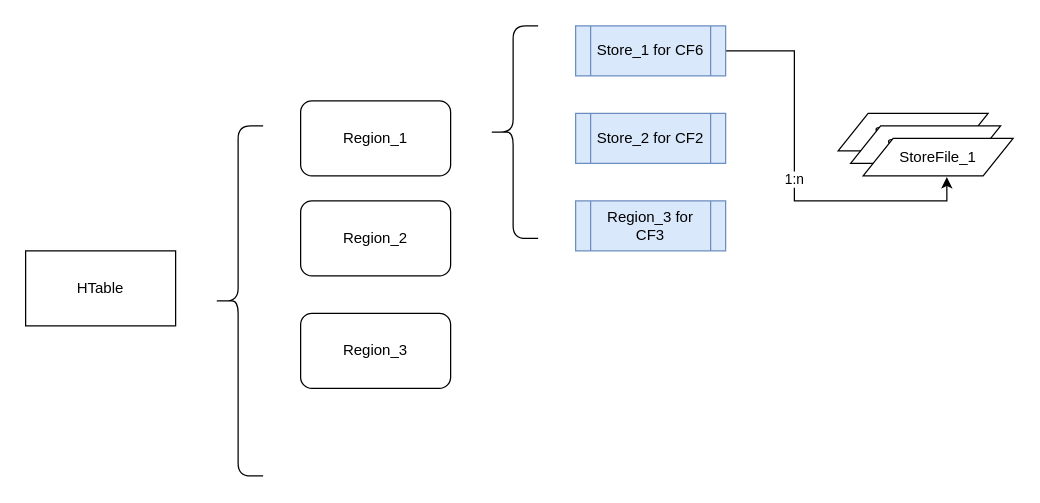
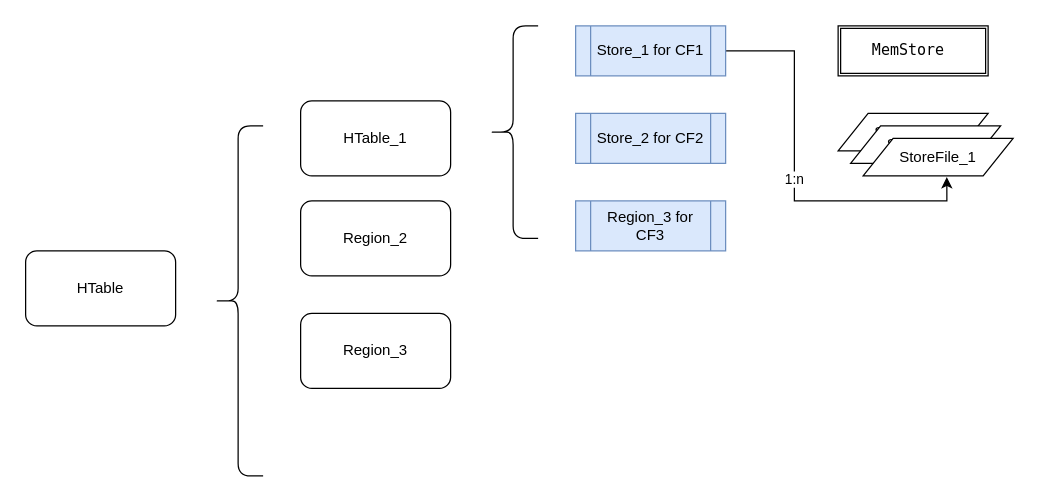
node "Store_1 for CF6": label "Store_1 for CF6" -> "Store_1 for CF1"
node "MemStore": added
node "Region_1": label "Region_1" -> "HTable_1"
node "HTable": shape rectangle -> rounded rectangle
